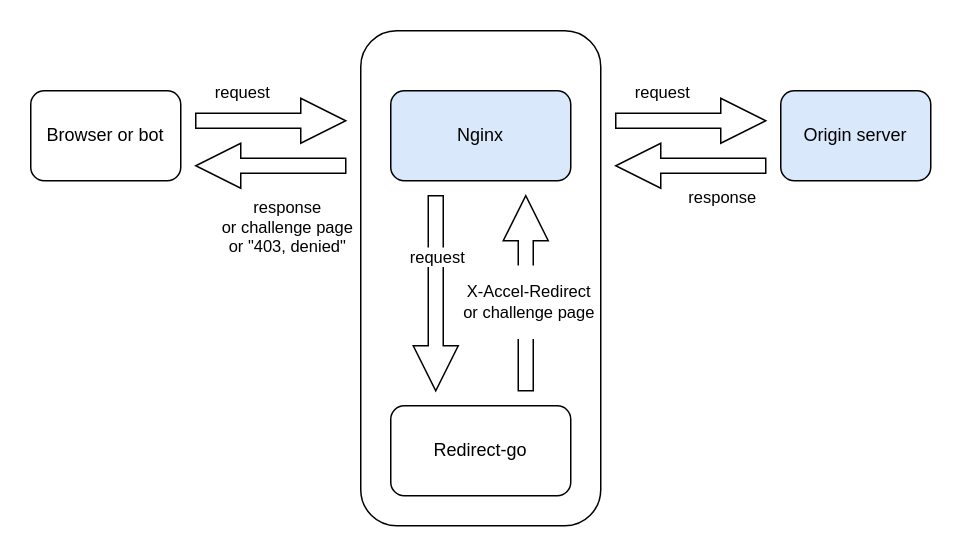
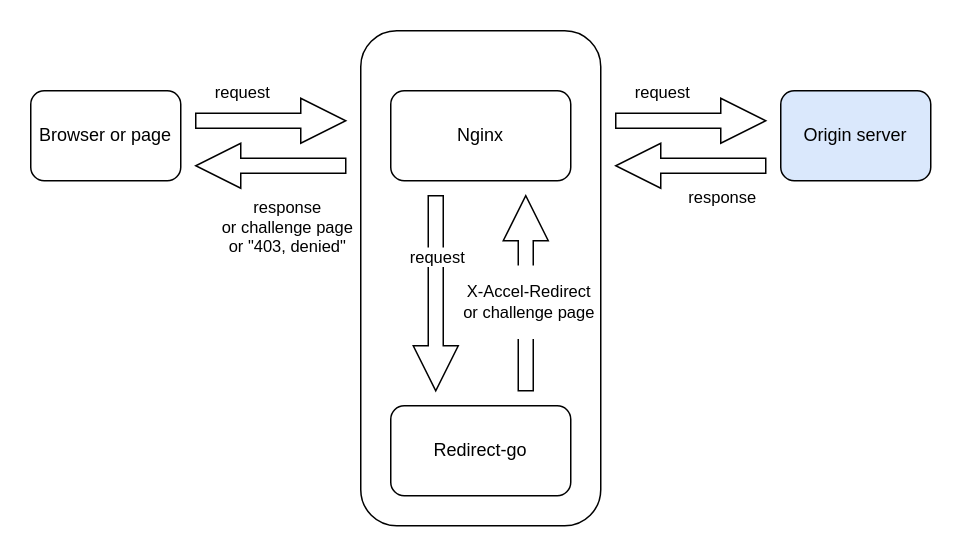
node "Browser or bot": label "Browser or bot" -> "Browser or page"
node "Nginx": fillcolor #dae8fc -> #ffffff
